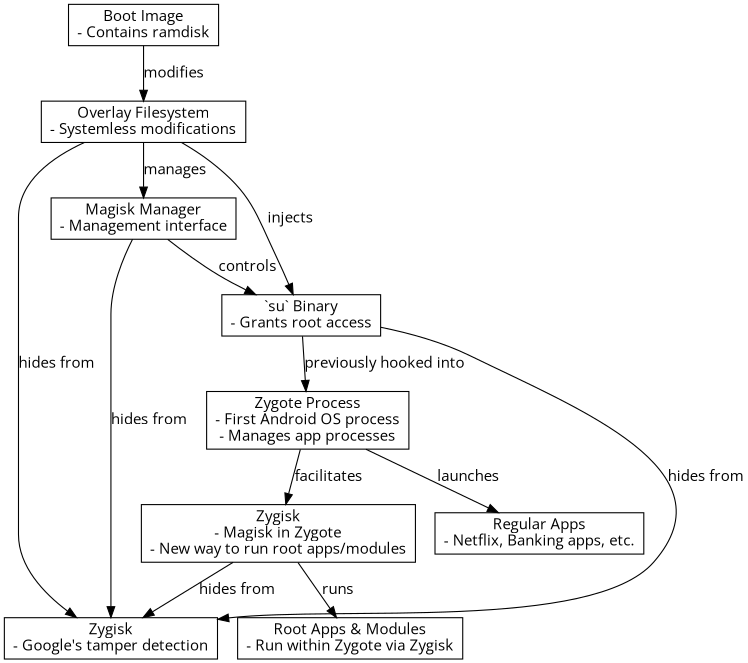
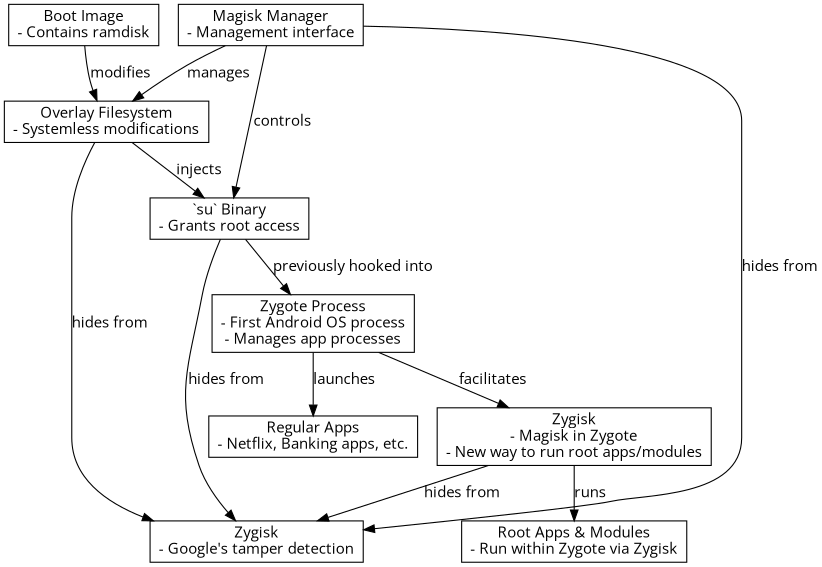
edge "Overlay Filesystem - Systemless modifications" -> "Magisk Manager - Management interface": reversed
